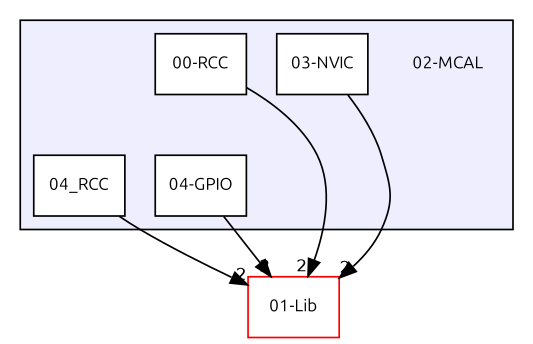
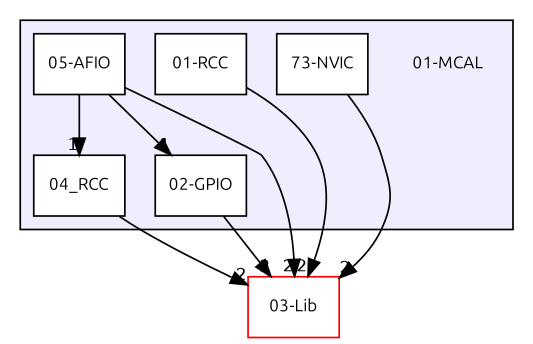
node "05-AFIO": added
node "00-RCC": label "00-RCC" -> "01-RCC"
node "03-NVIC": label "03-NVIC" -> "73-NVIC"
node "02-MCAL": label "02-MCAL" -> "01-MCAL"
node "04-GPIO": label "04-GPIO" -> "02-GPIO"
node "01-Lib": label "01-Lib" -> "03-Lib"
